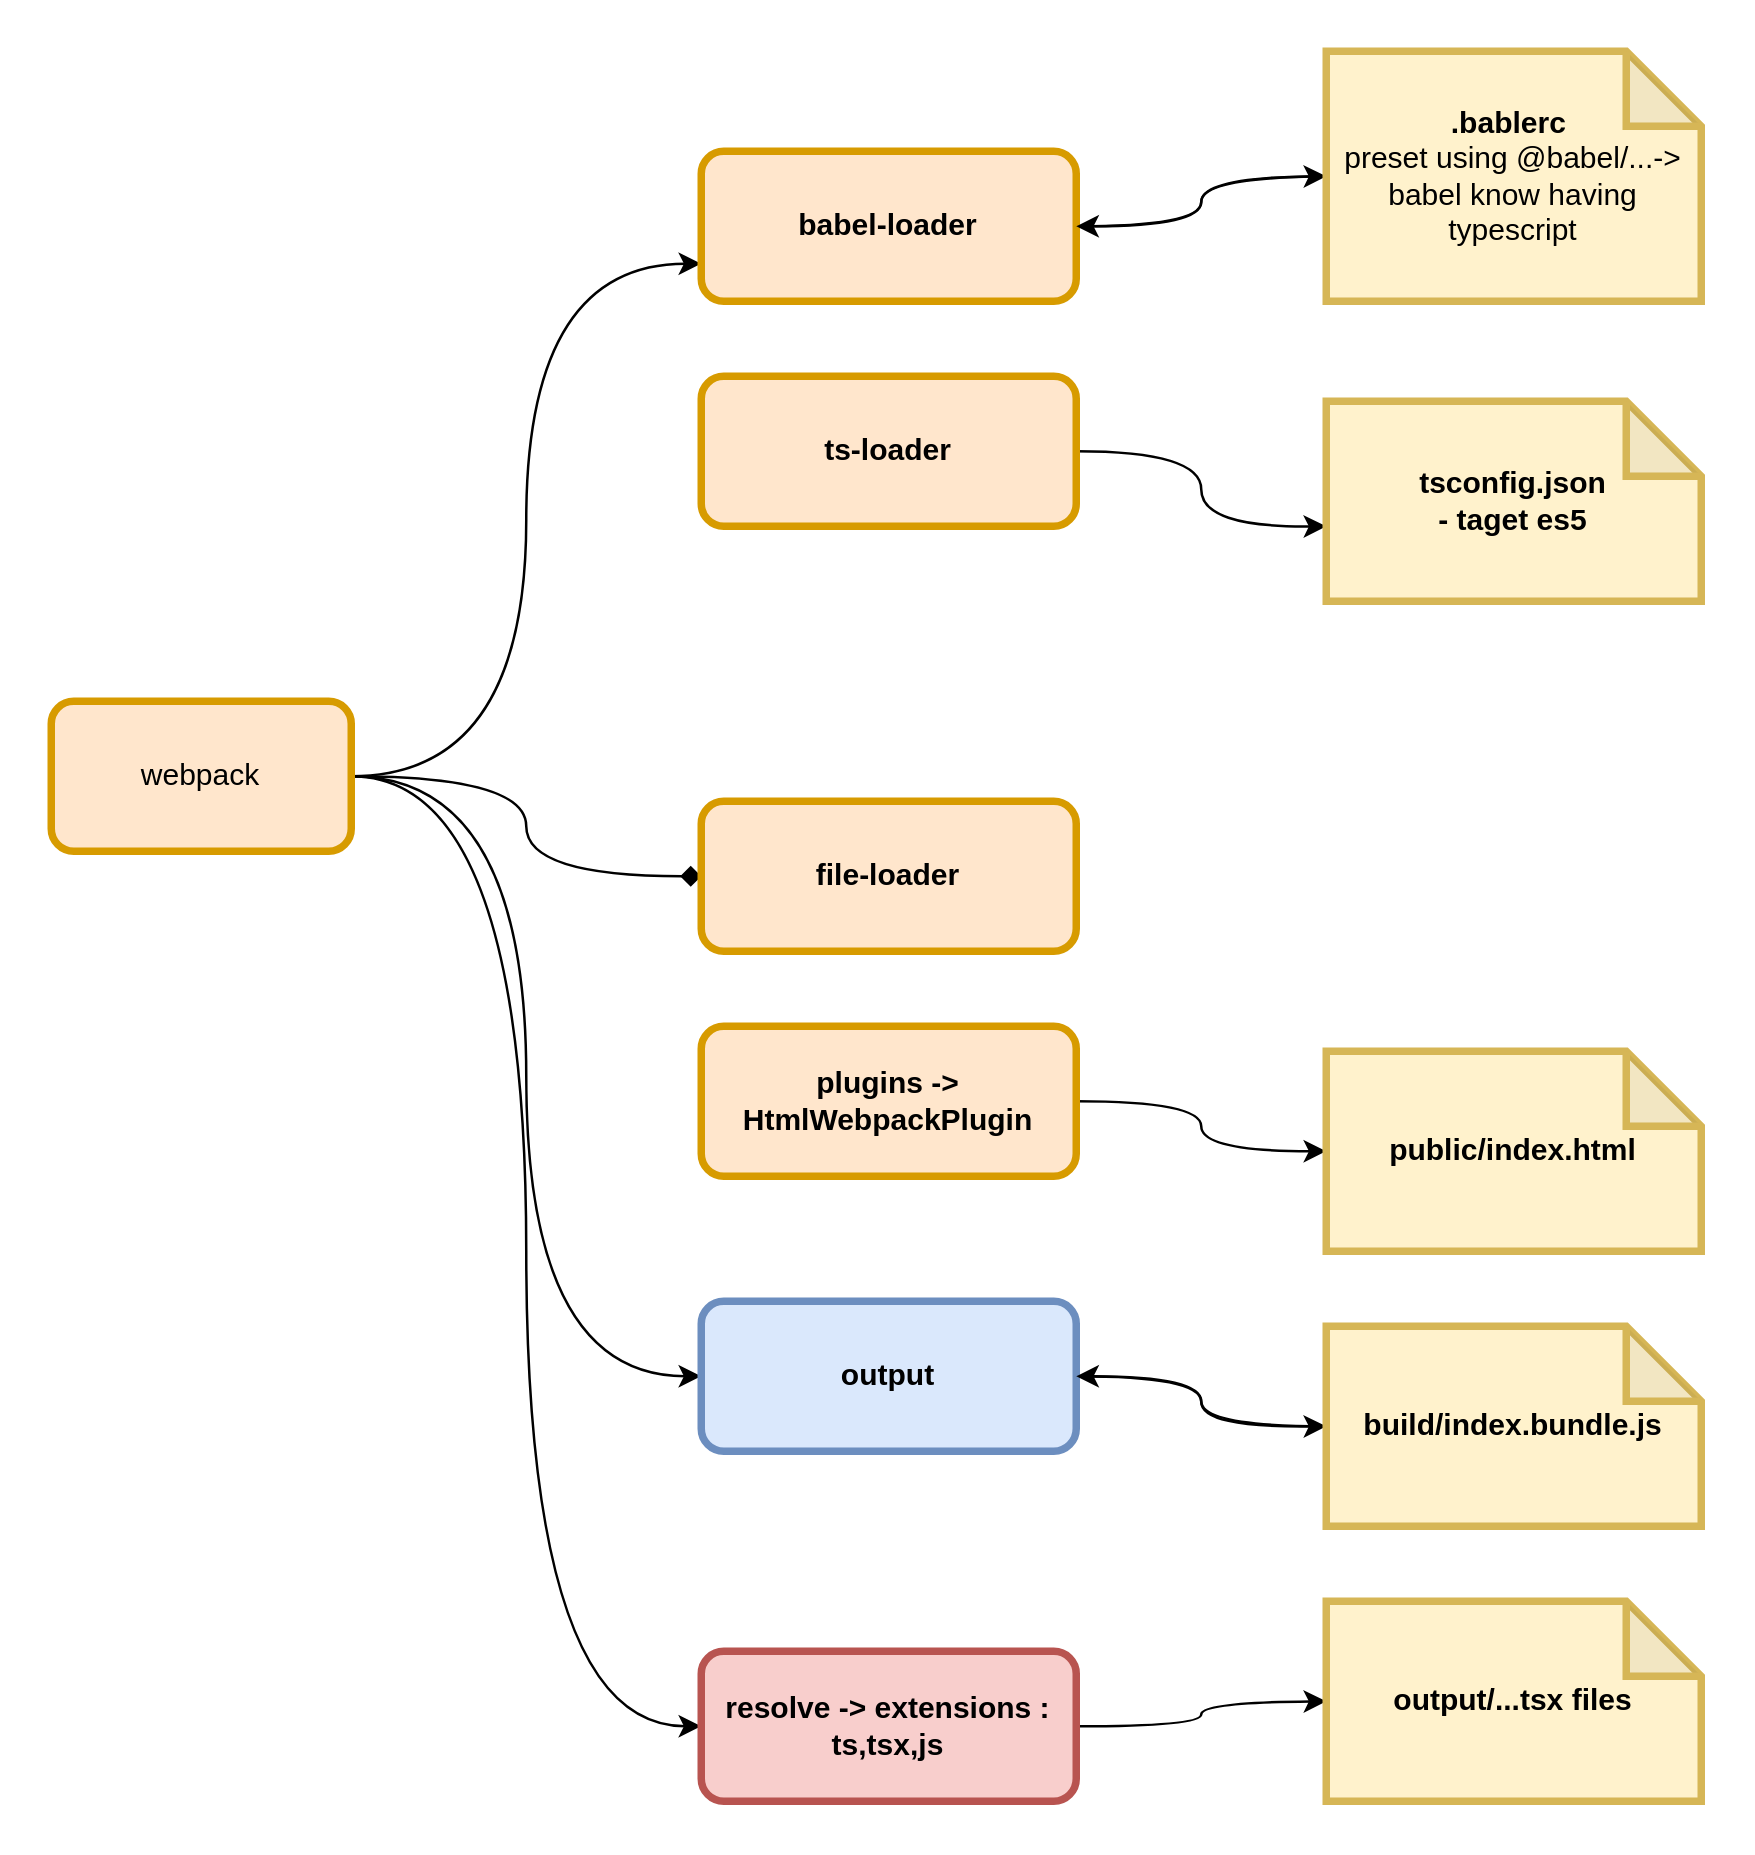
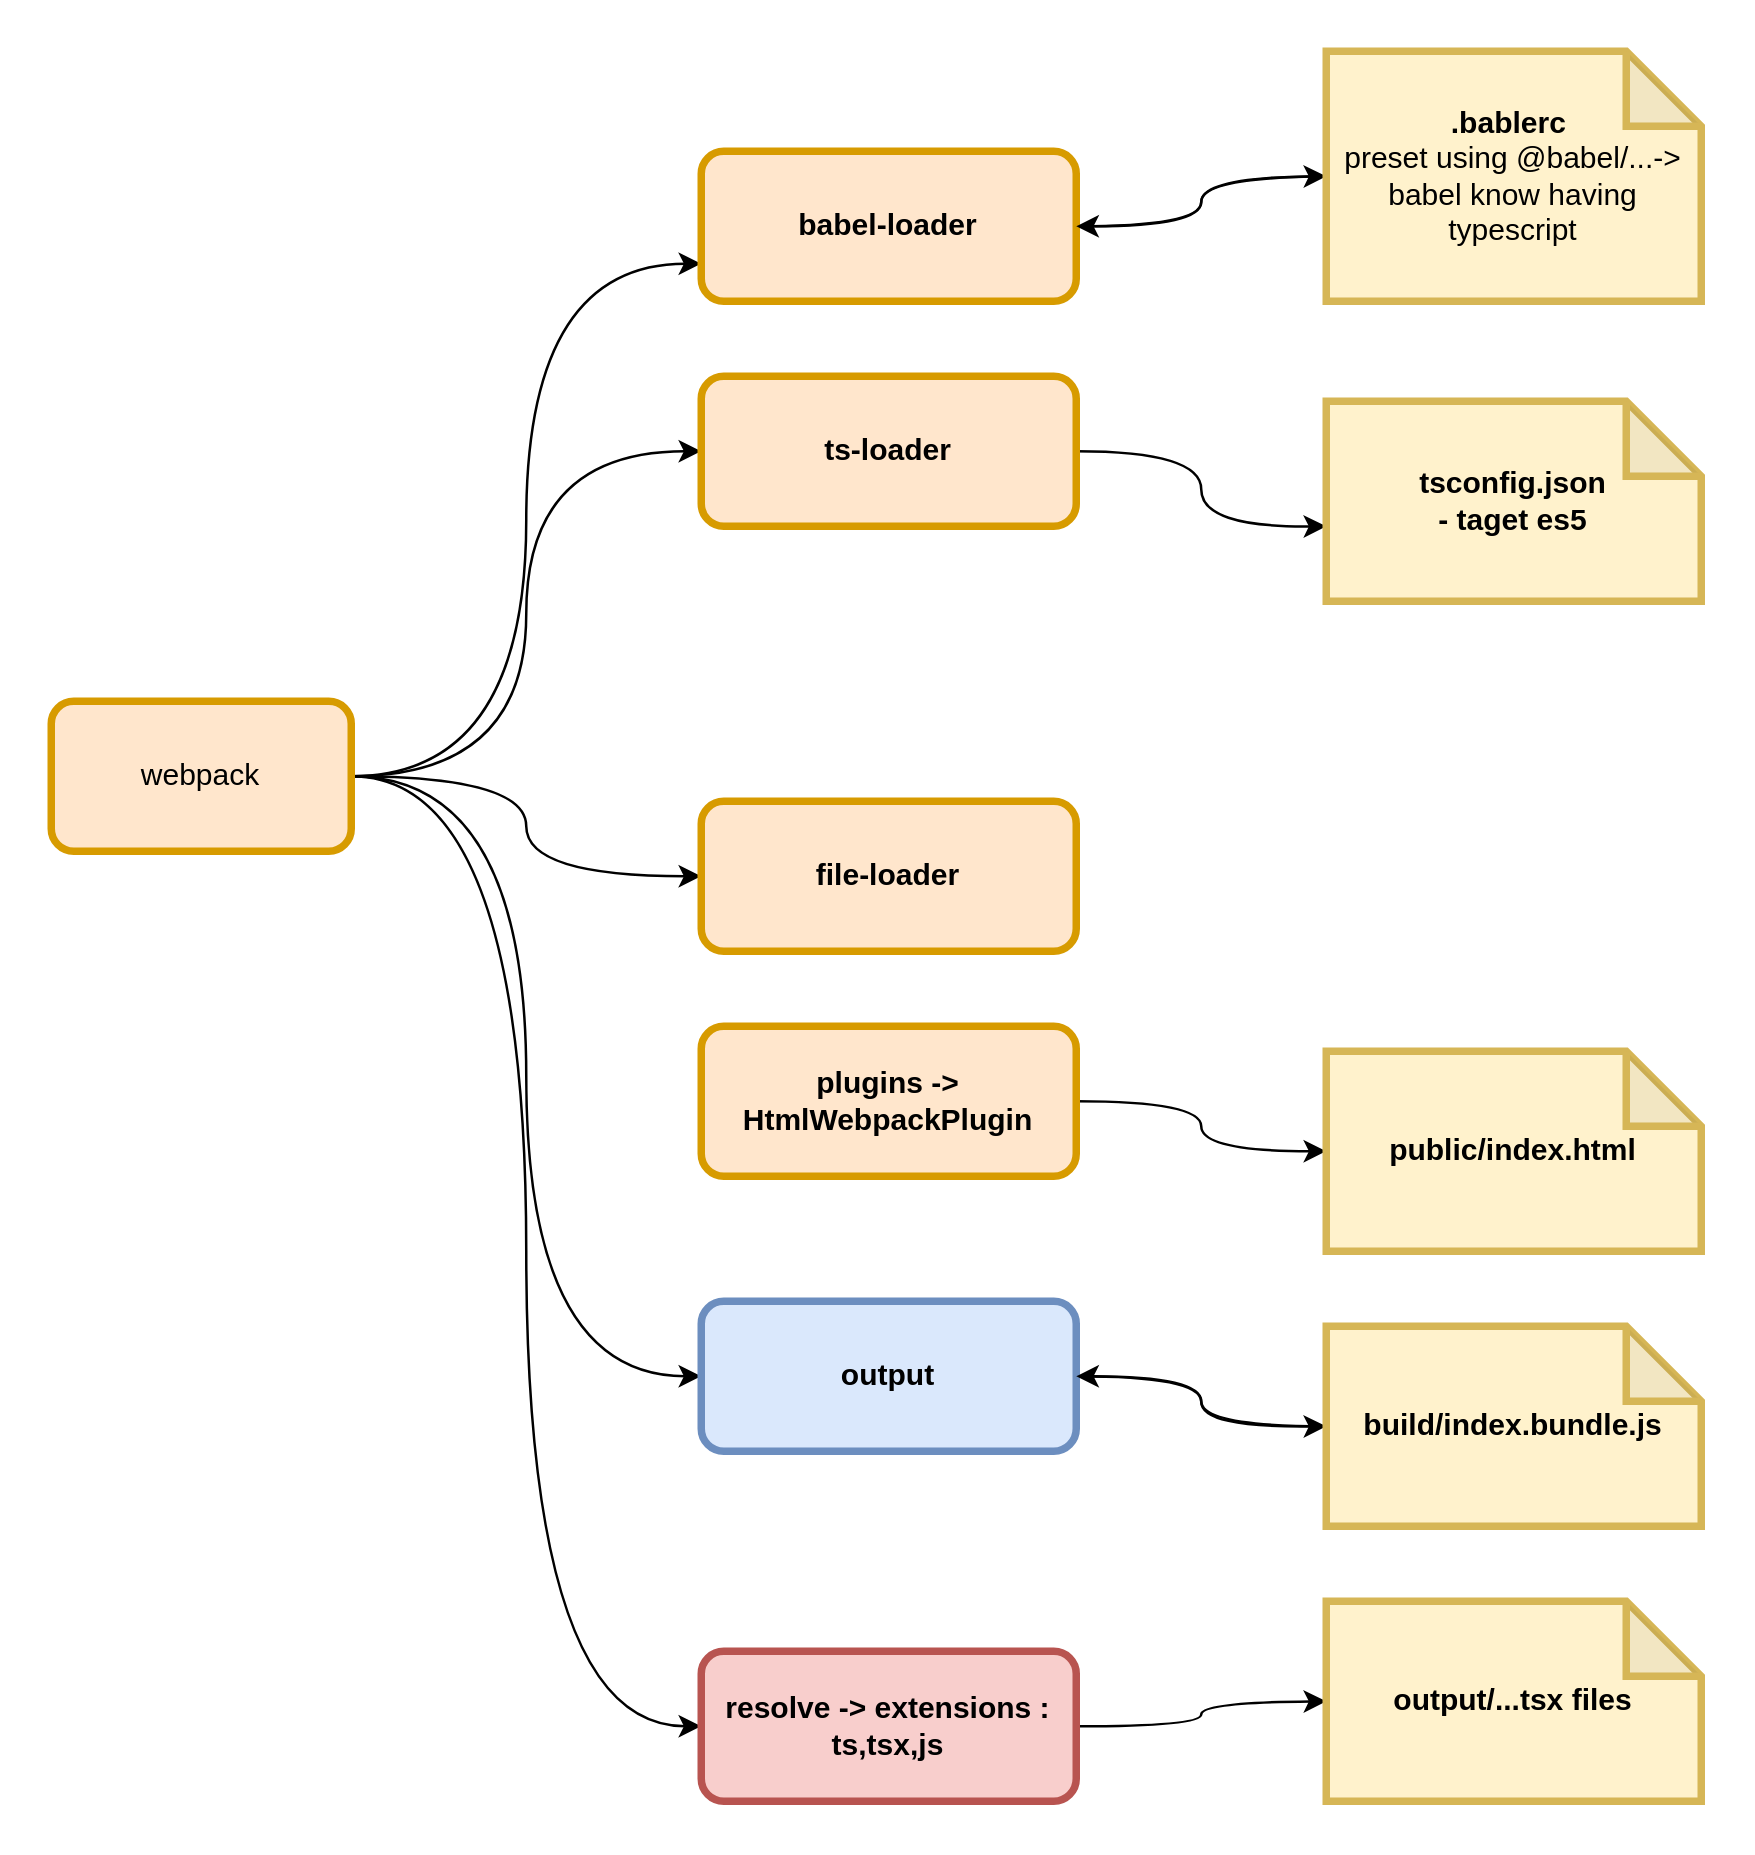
edge "webpack" -> "ts-loader": added
edge "webpack" -> "file-loader": arrowhead diamond -> classic
